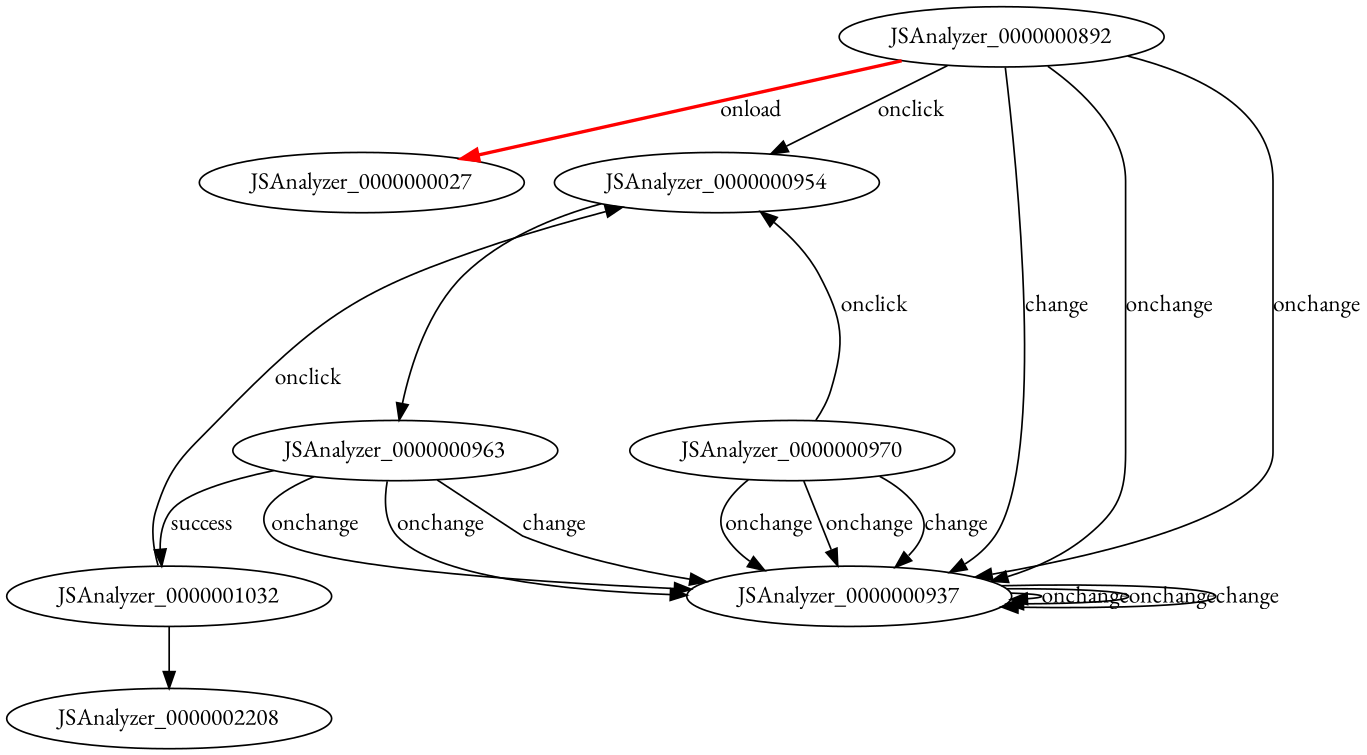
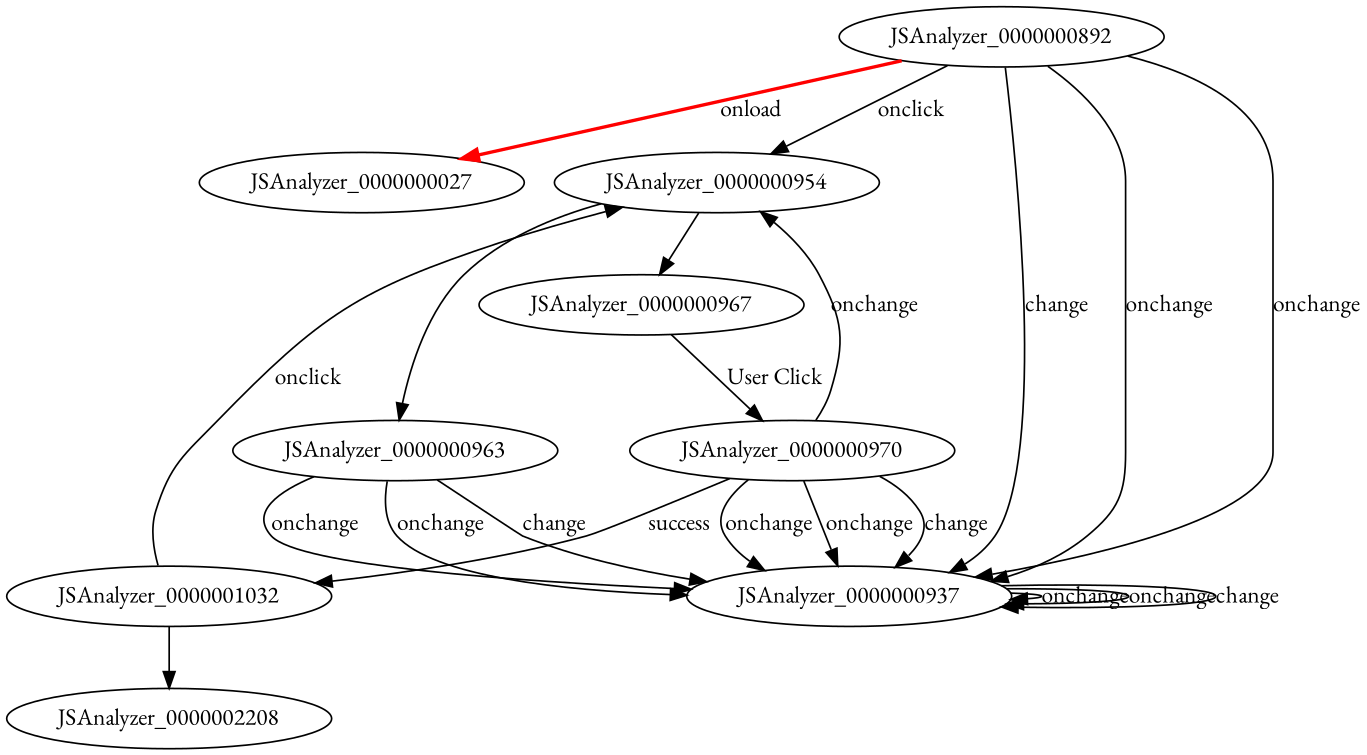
node "JSAnalyzer_0000000967": added
edge "JSAnalyzer_0000000970" -> "JSAnalyzer_0000000954": label "onclick" -> "onchange"
edge "JSAnalyzer_0000000963" -> "JSAnalyzer_0000001032": now "JSAnalyzer_0000000970" -> "JSAnalyzer_0000001032"
